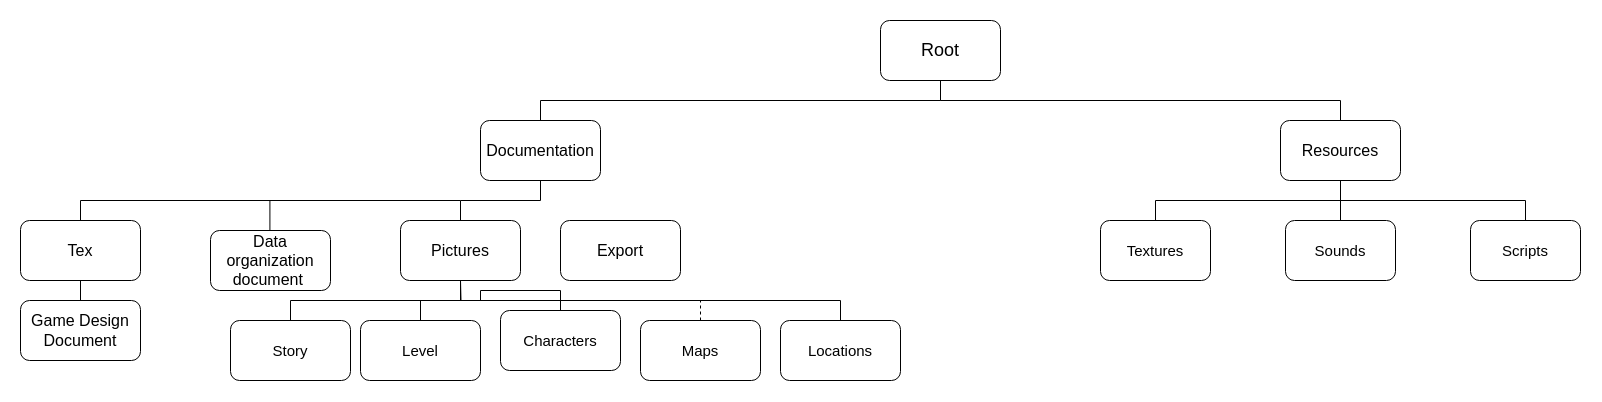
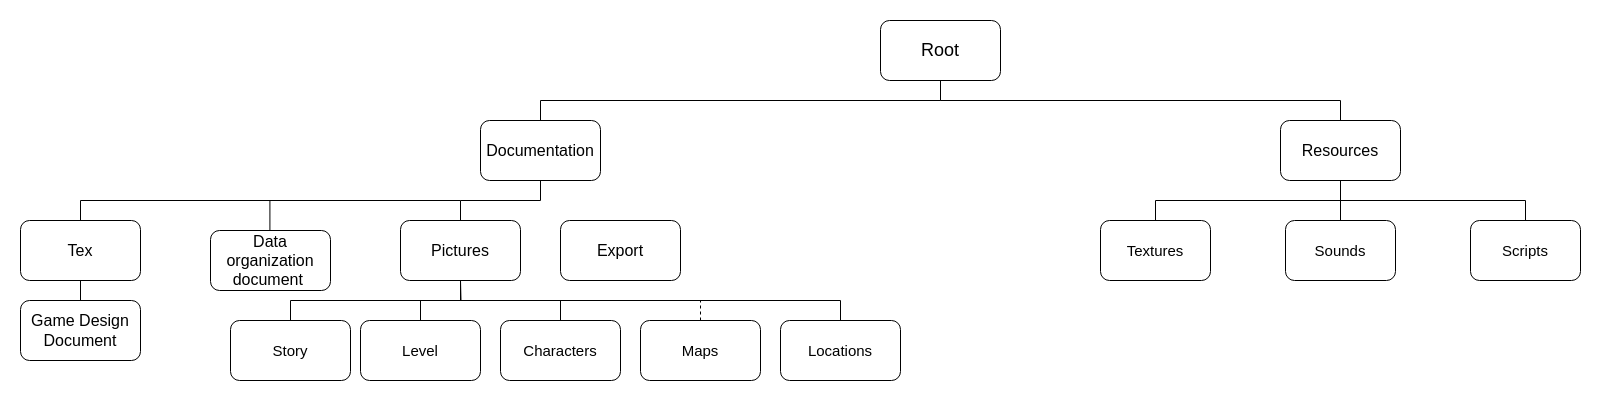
node "Characters": moved (561, 341) -> (561, 351)
